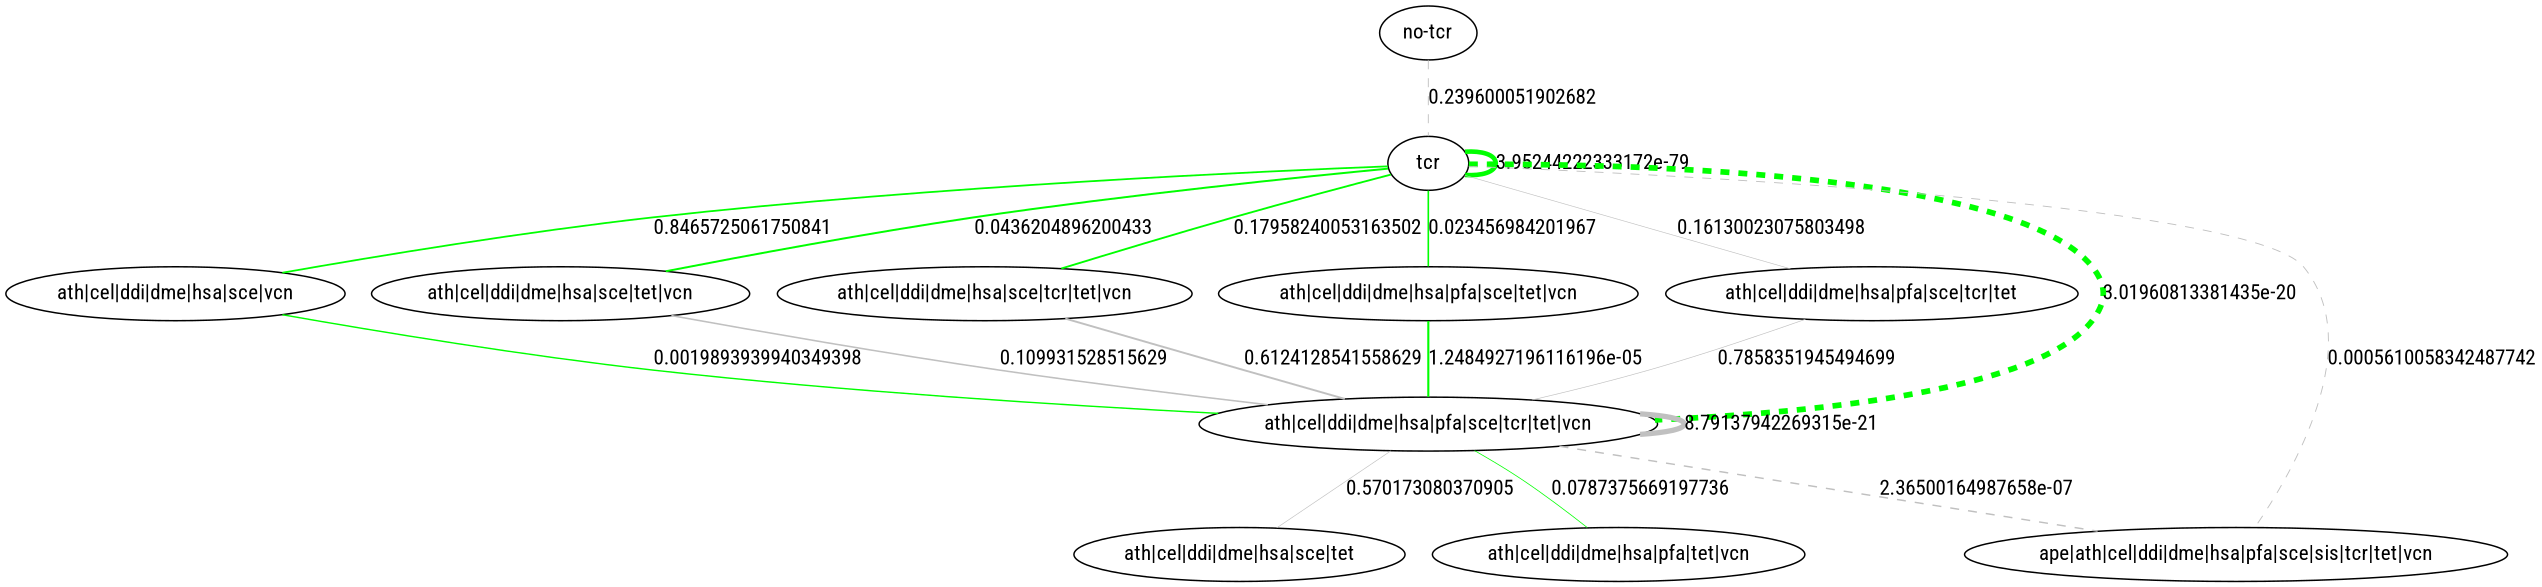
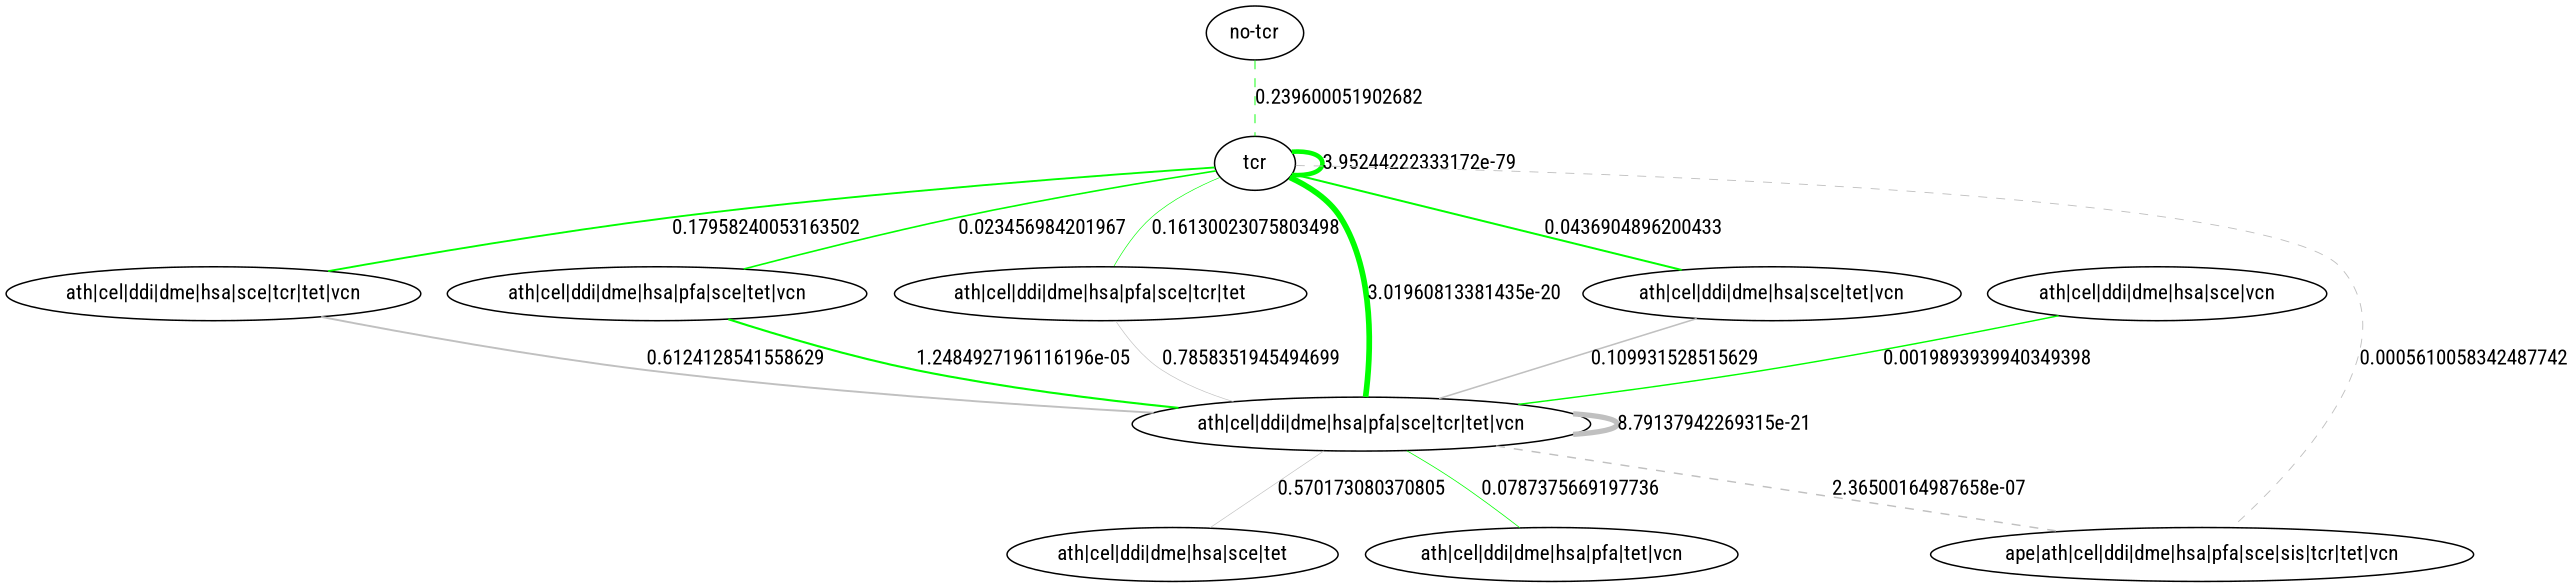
edge "no-tcr" -- "tcr": color grey -> green
edge "tcr" -- "ath|cel|ddi|dme|hsa|sce|vcn": removed, label "0.8465725061750841"
edge "tcr" -- "ath|cel|ddi|dme|hsa|pfa|sce|tcr|tet": color grey -> green
edge "tcr" -- "ath|cel|ddi|dme|hsa|sce|tet|vcn": label "0.0436204896200433" -> "0.0436904896200433"
edge "tcr" -- "ath|cel|ddi|dme|hsa|pfa|sce|tcr|tet|vcn": style dashed -> solid
edge "ath|cel|ddi|dme|hsa|pfa|sce|tcr|tet|vcn" -- "ath|cel|ddi|dme|hsa|sce|tet": label "0.570173080370905" -> "0.570173080370805"
